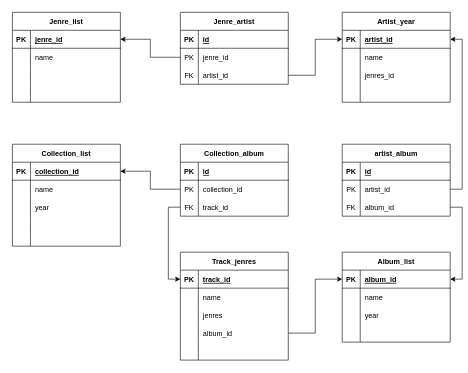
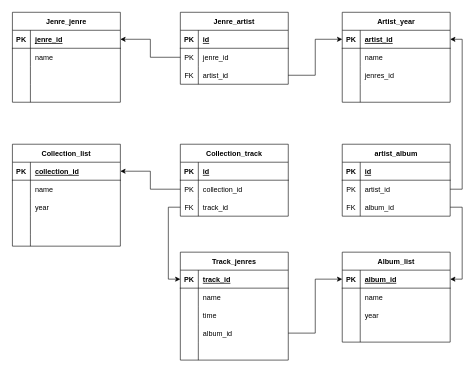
node "Jenre_list": label "Jenre_list" -> "Jenre_jenre"
node "Collection_album": label "Collection_album" -> "Collection_track"
node "jenres": label "jenres" -> "time"
